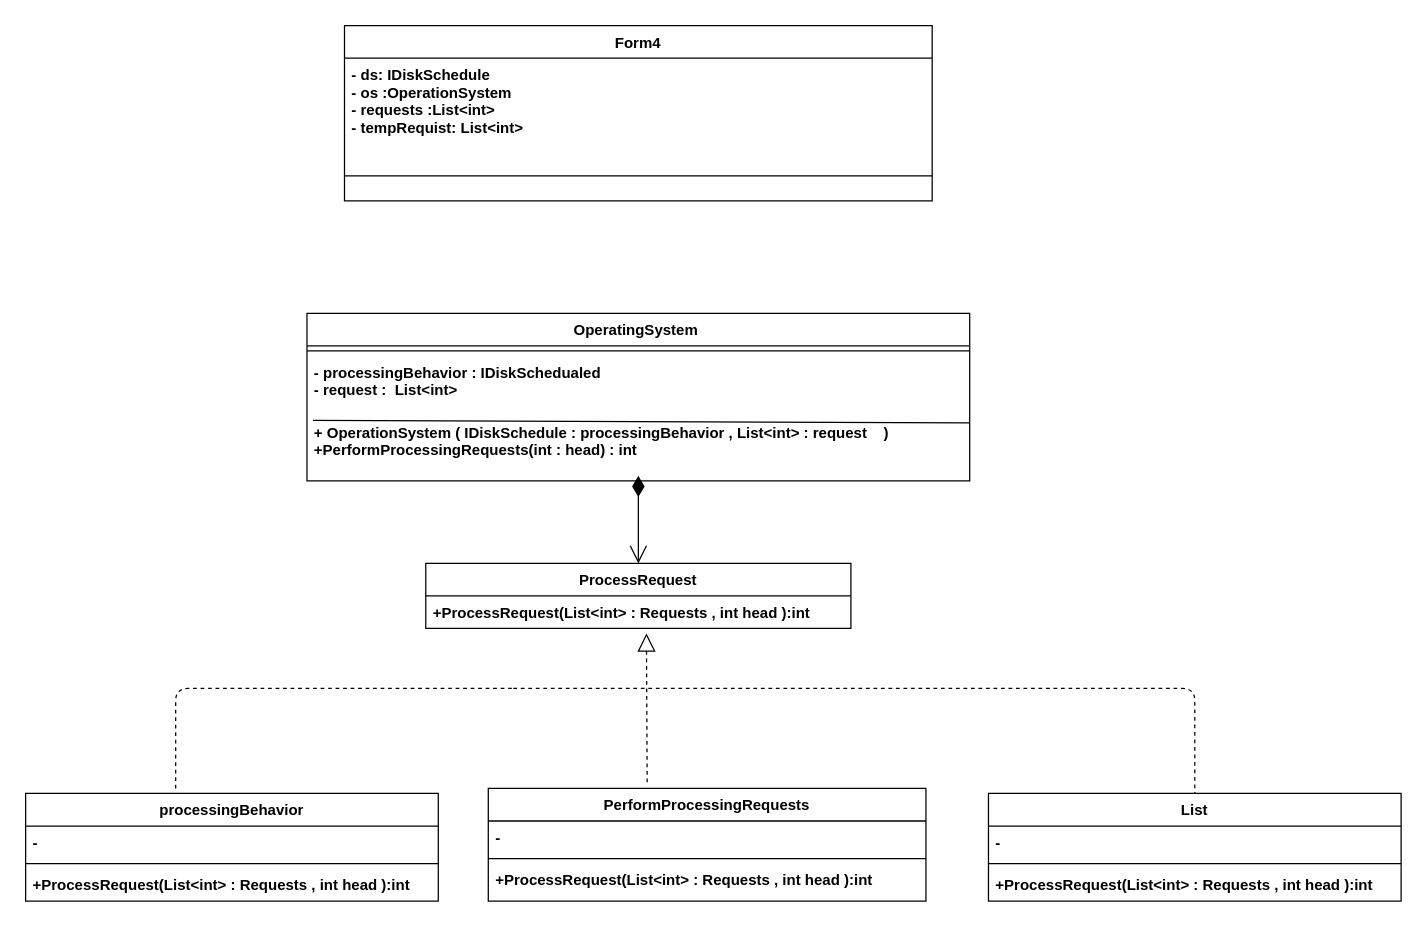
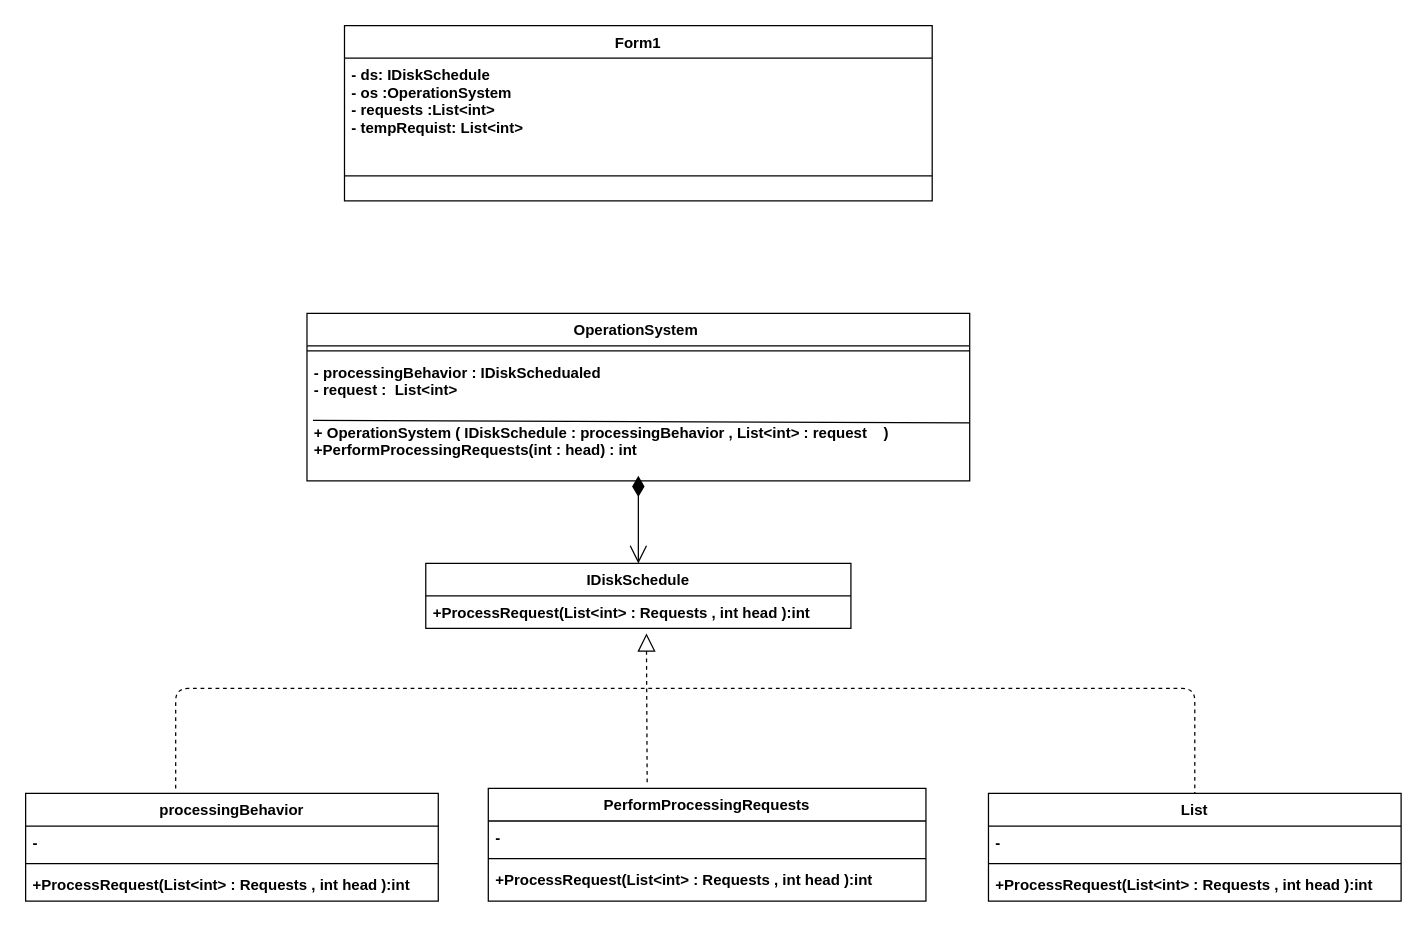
node "Form4": label "Form4" -> "Form1"
node "OperatingSystem": label "OperatingSystem" -> "OperationSystem"
node "ProcessRequest": label "ProcessRequest" -> "IDiskSchedule"
